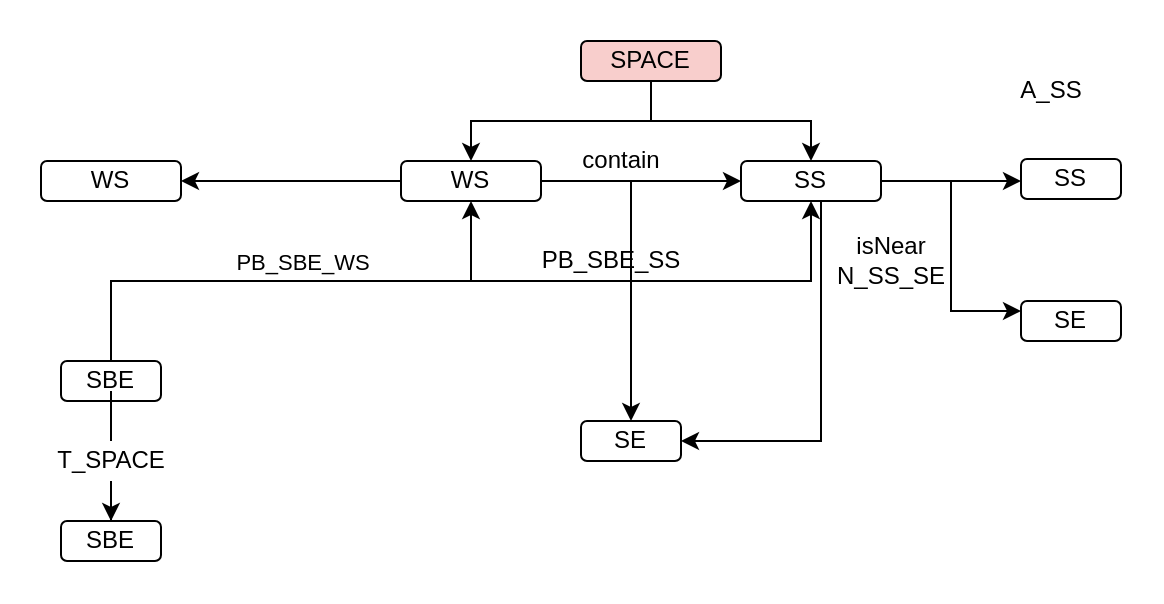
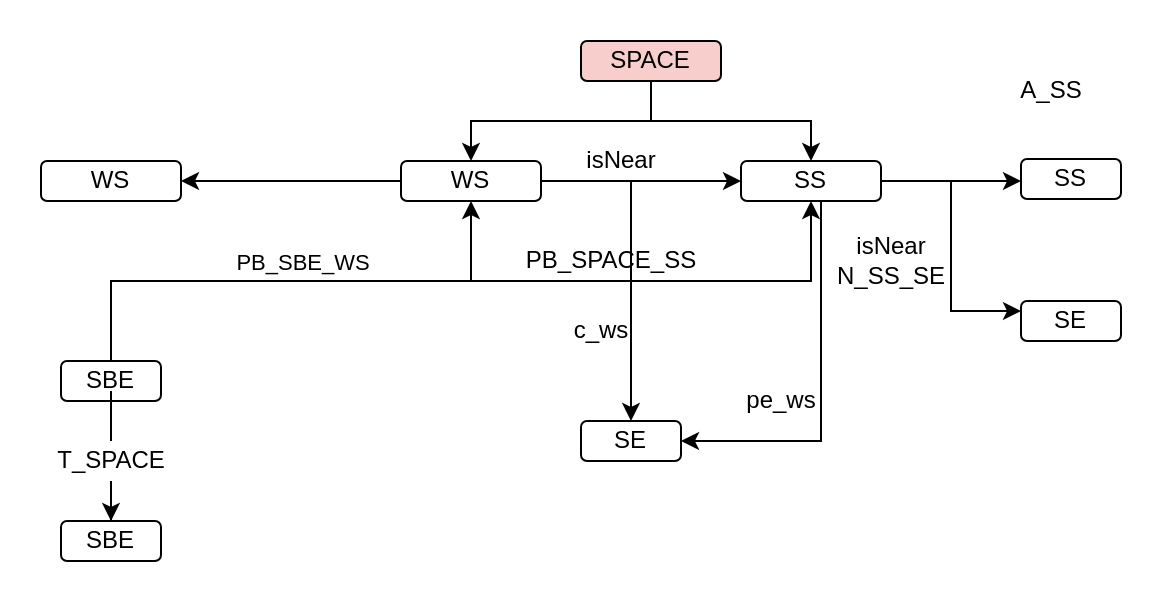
node "contain": label "contain" -> "isNear"
node "PB_SBE_SS": label "PB_SBE_SS" -> "PB_SPACE_SS"
node "c_ws": added
node "pe_ws": added
